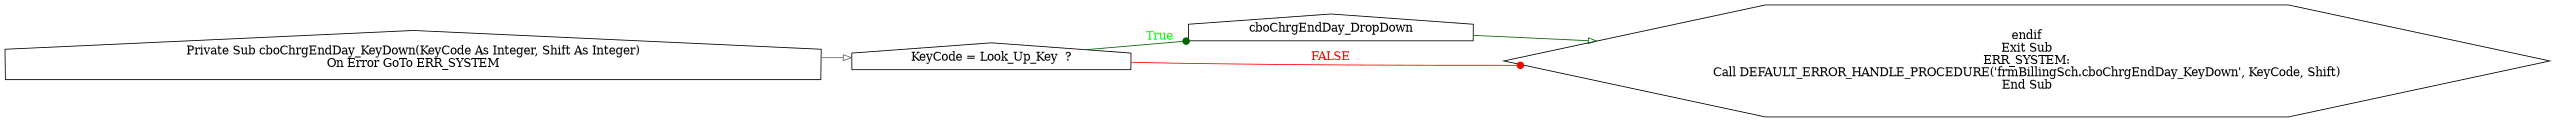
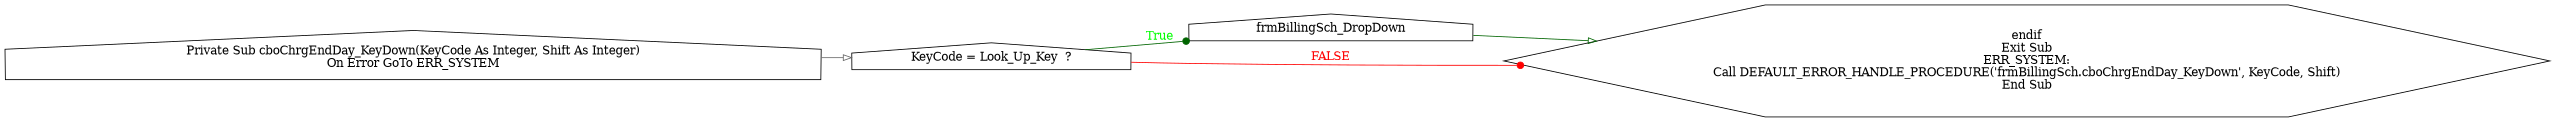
node "cboChrgEndDay_DropDown": label "cboChrgEndDay_DropDown" -> "frmBillingSch_DropDown"
